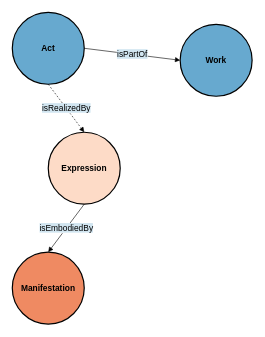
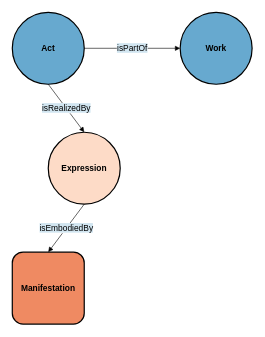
node "Work": moved (216, 60) -> (216, 48)
edge "Act" -> "Expression": style dashed -> solid
node "Manifestation": shape ellipse -> rounded rectangle
